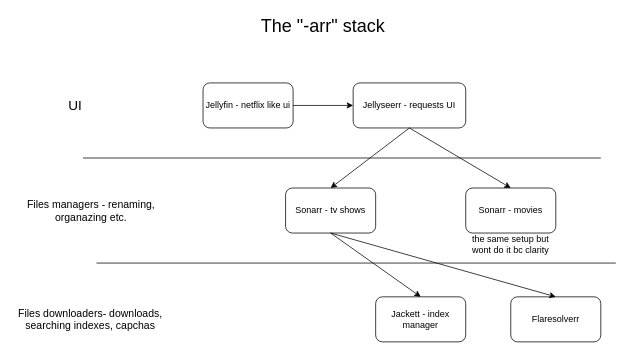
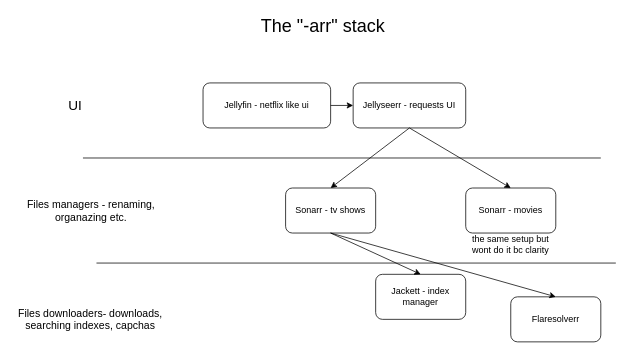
node "Jellyfin - netflix like ui": size 90x45 -> 128x45
node "Jackett - index manager": moved (420, 319) -> (420, 297)
